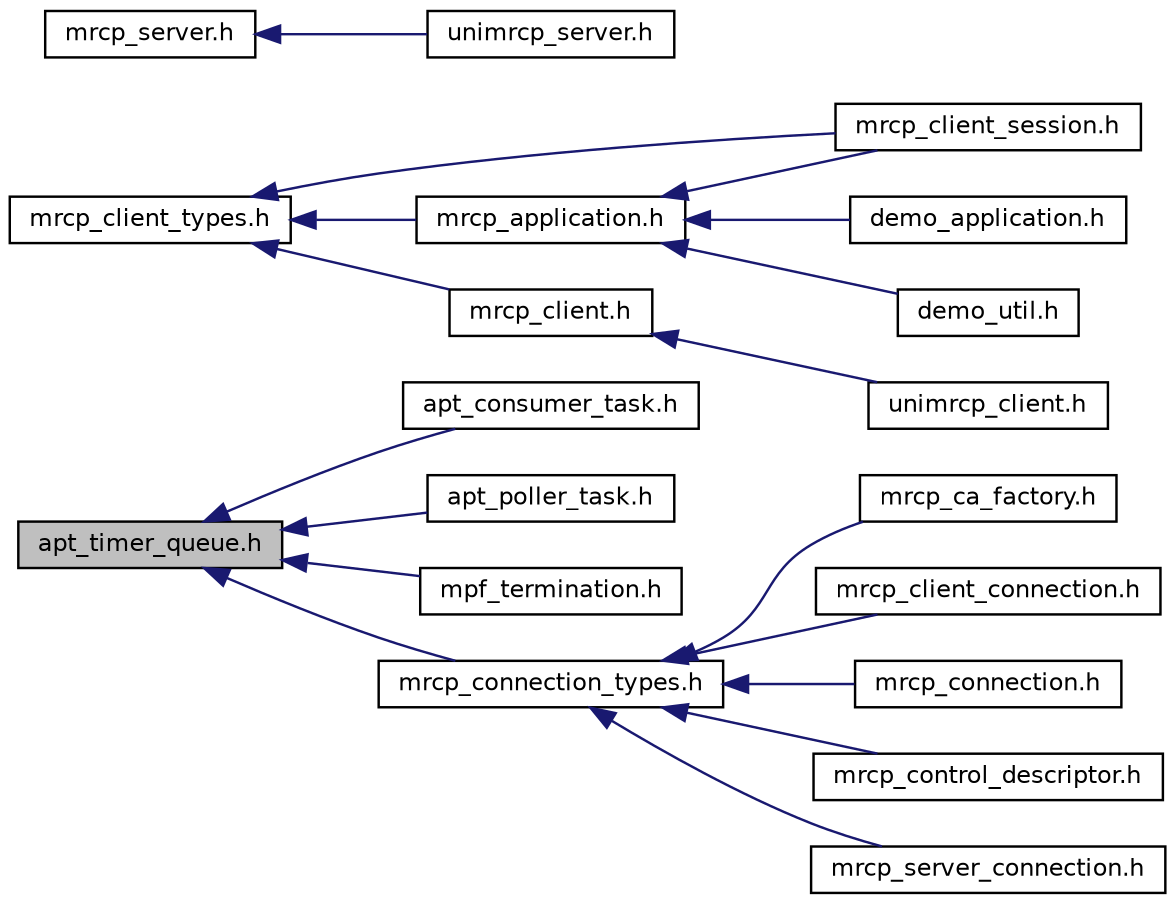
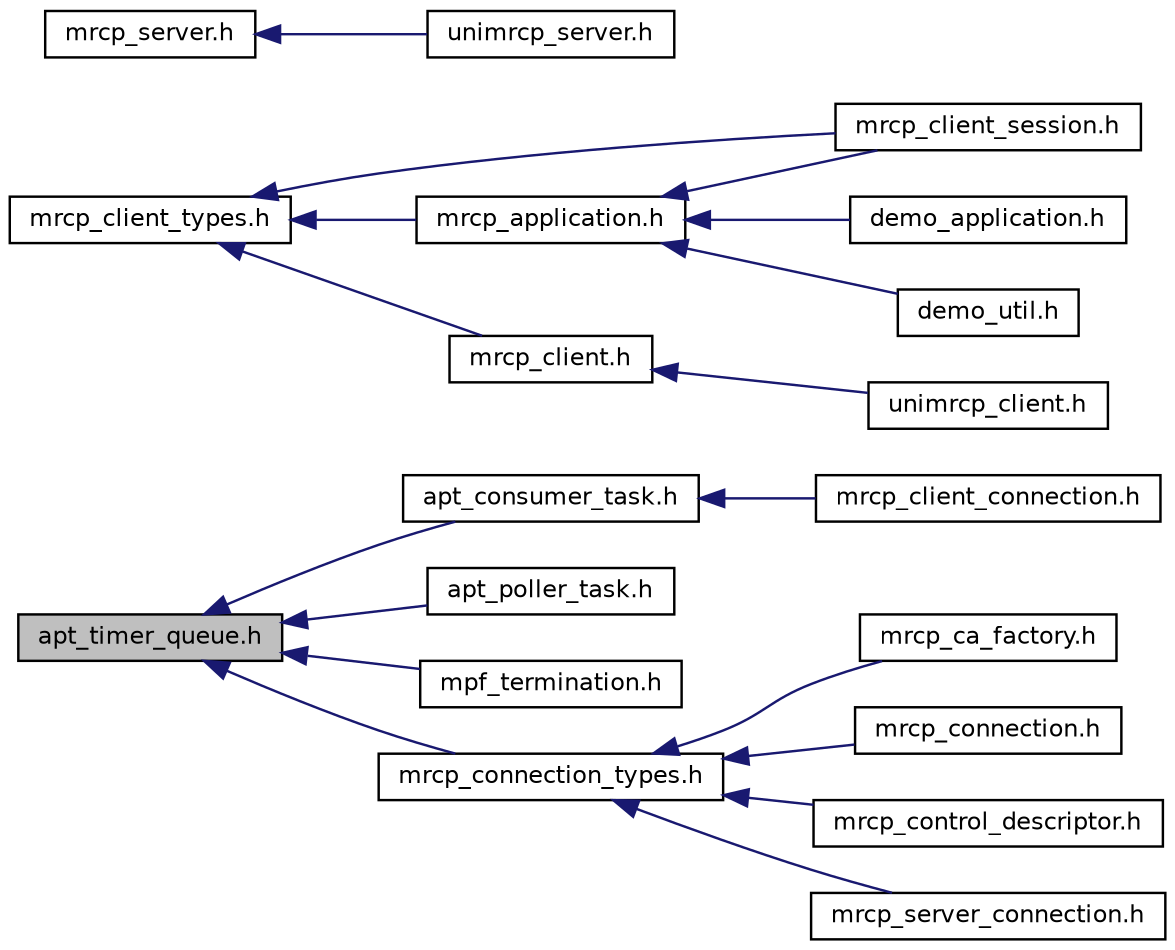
edge "mrcp_client_connection.h" -> "mrcp_connection_types.h": now "mrcp_client_connection.h" -> "apt_consumer_task.h"
